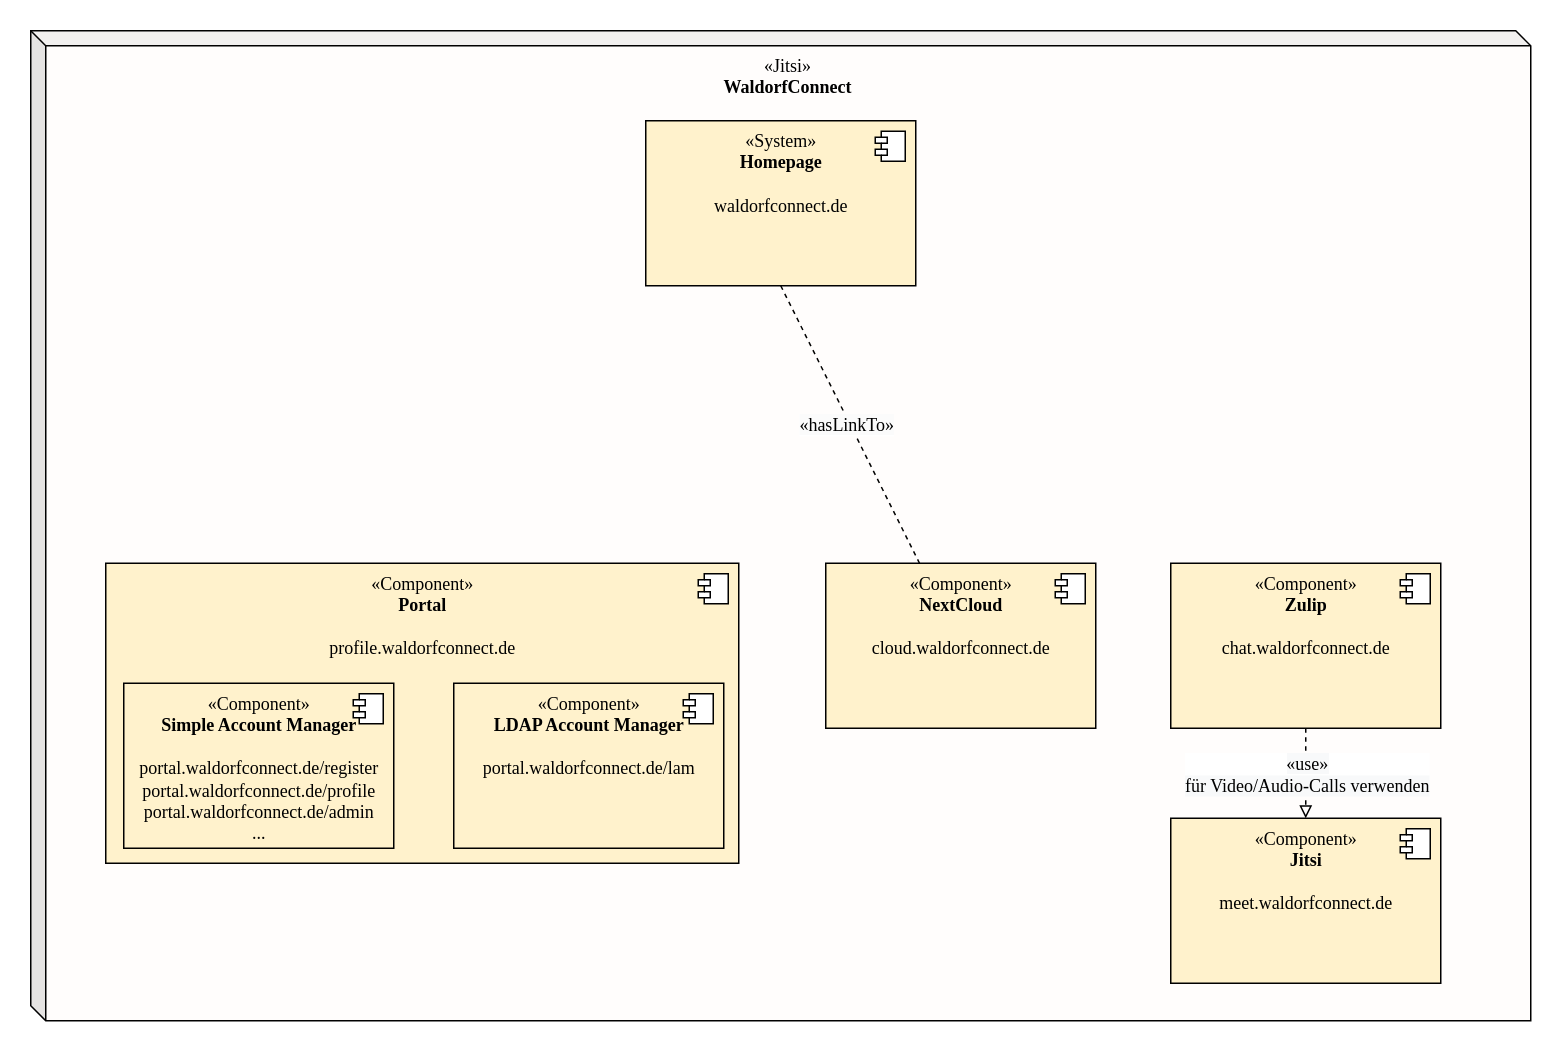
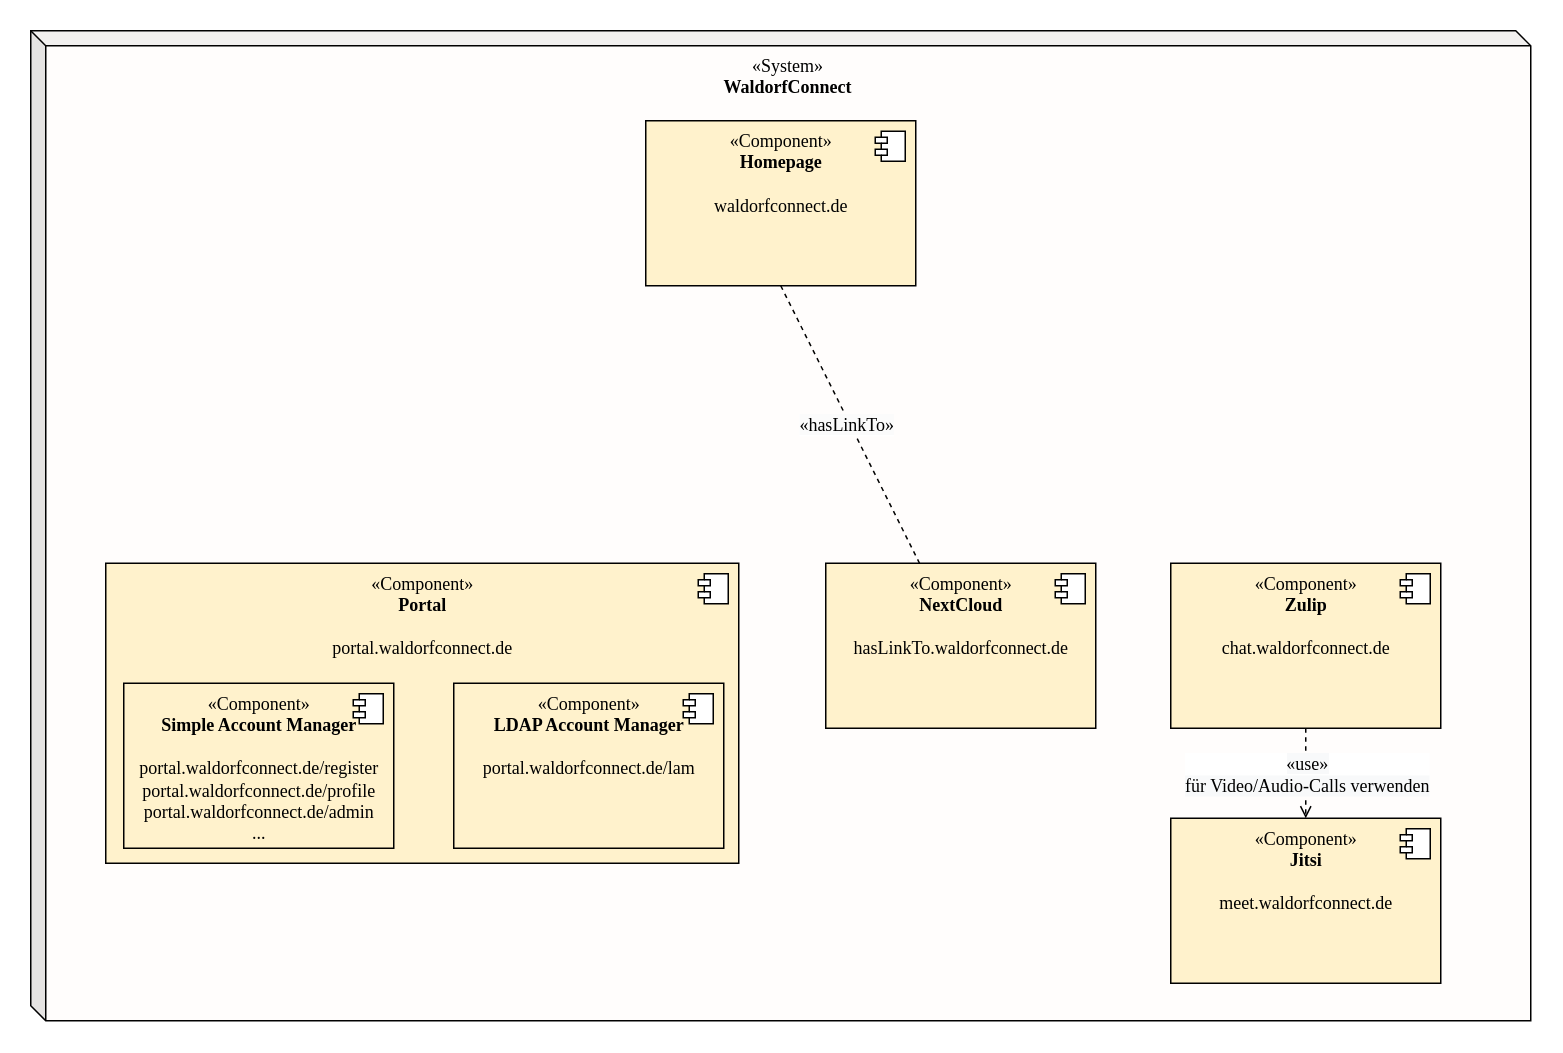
node "«Jitsi» WaldorfConnect": label "«Jitsi» WaldorfConnect" -> "«System» WaldorfConnect"
node "«System» Homepage waldorfconnect.de": label "«System» Homepage waldorfconnect.de" -> "«Component» Homepage waldorfconnect.de"
node "«Component» Portal profile.waldorfconnect.de": label "«Component» Portal profile.waldorfconnect.de" -> "«Component» Portal portal.waldorfconnect.de"
node "«Component» NextCloud cloud.waldorfconnect.de": label "«Component» NextCloud cloud.waldorfconnect.de" -> "«Component» NextCloud hasLinkTo.waldorfconnect.de"
edge "«Component» Zulip chat.waldorfconnect.de" -> "«Component» Jitsi meet.waldorfconnect.de": arrowhead block -> open
